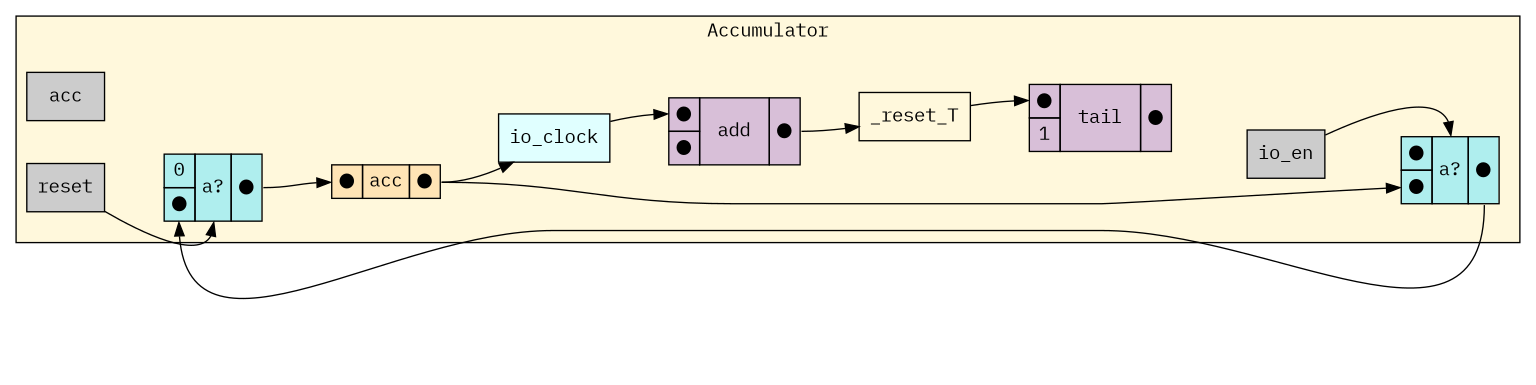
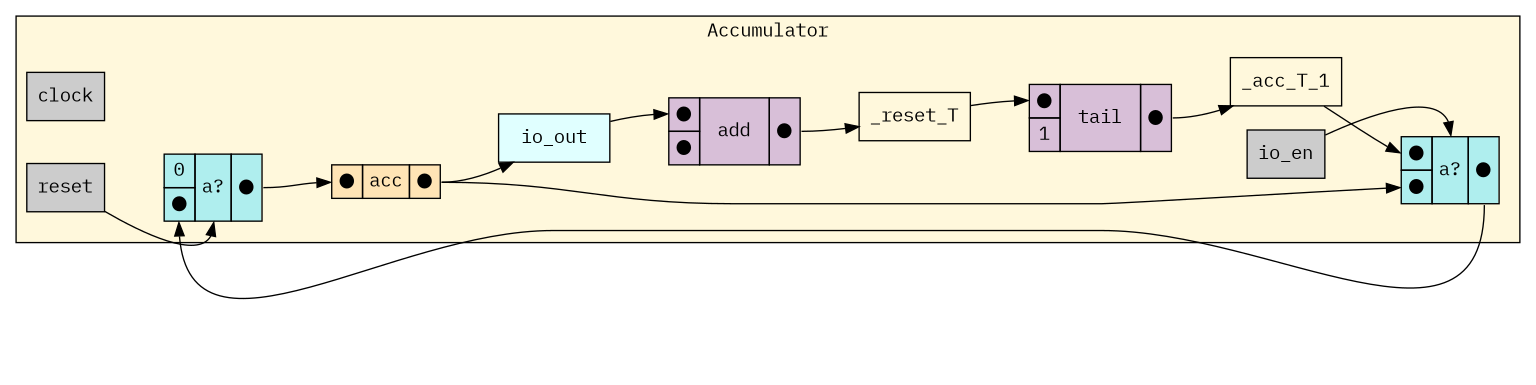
node "_acc_T_1": added
node "acc": label "acc" -> "clock"
node "io_clock": label "io_clock" -> "io_out"
